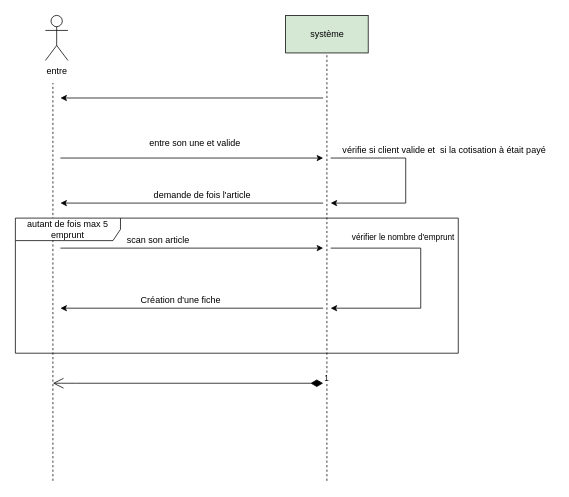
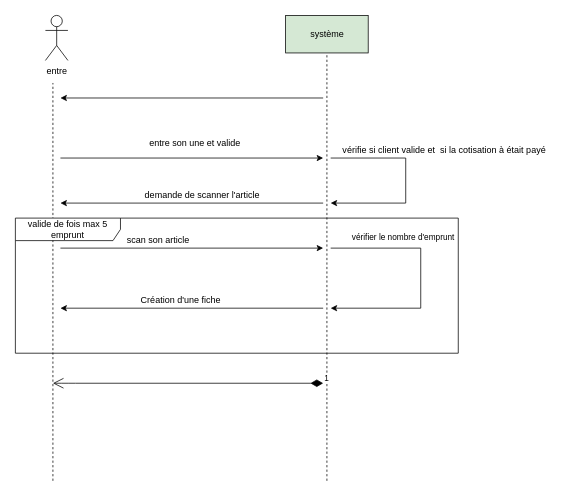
node "demande de fois l'article": label "demande de fois l'article" -> "demande de scanner l'article"
node "autant de fois max 5 emprunt": label "autant de fois max 5 emprunt" -> "valide de fois max 5 emprunt"
